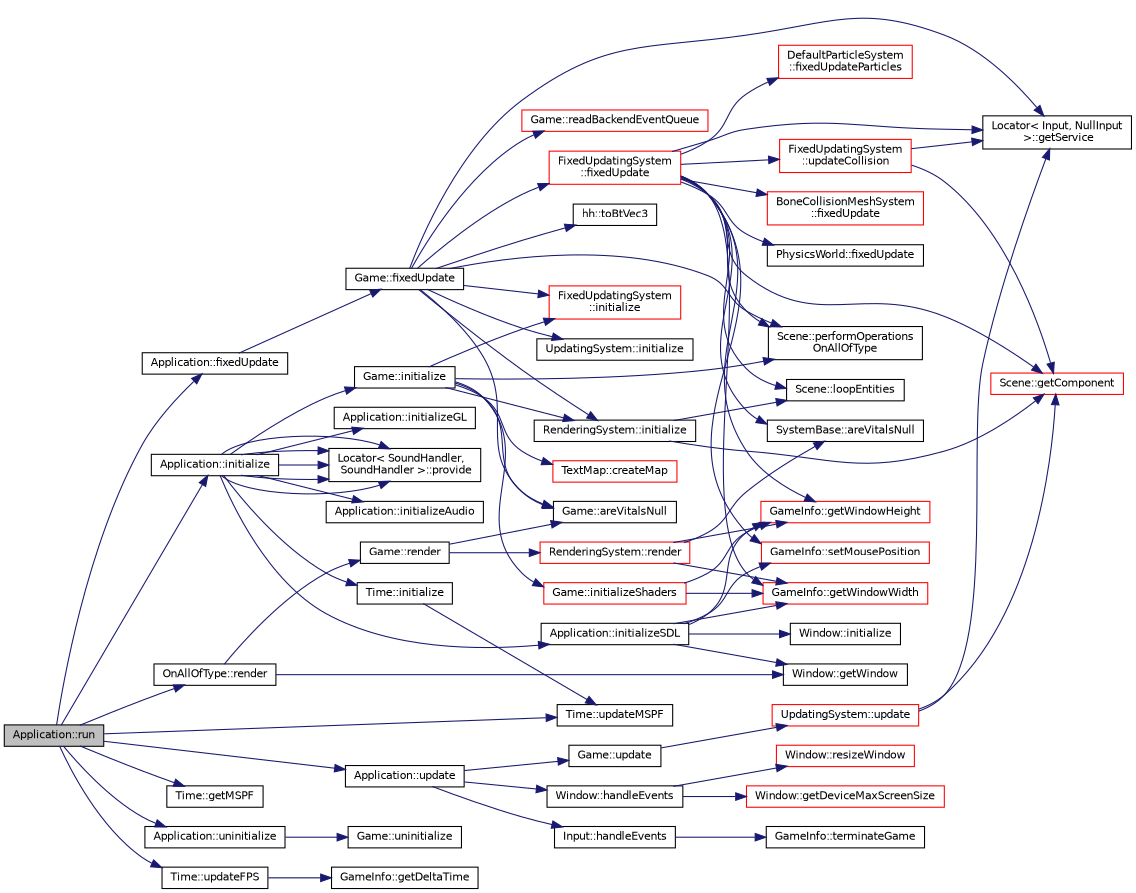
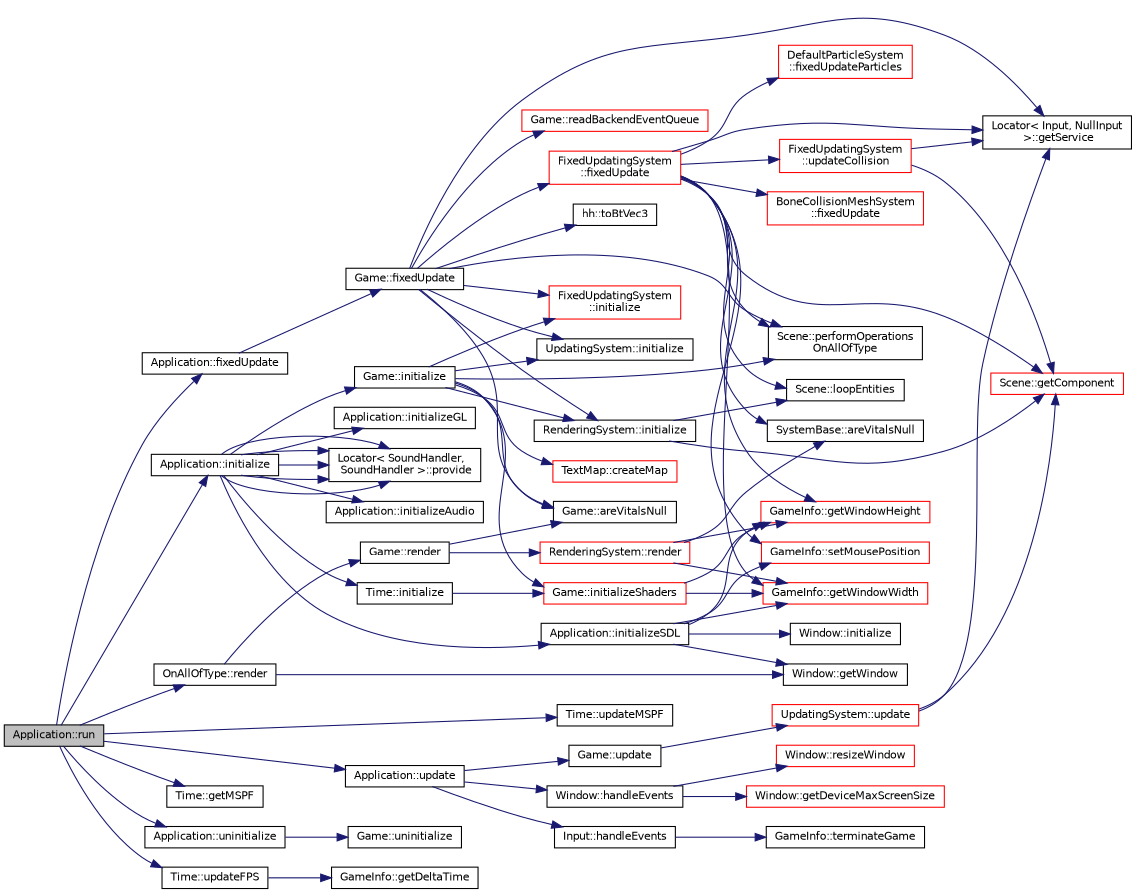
node "PhysicsWorld::fixedUpdate": removed
edge "Game::initialize" -> "UpdatingSystem::initialize": added
edge "Time::initialize" -> "Time::updateMSPF": now "Time::initialize" -> "Game::initializeShaders"
